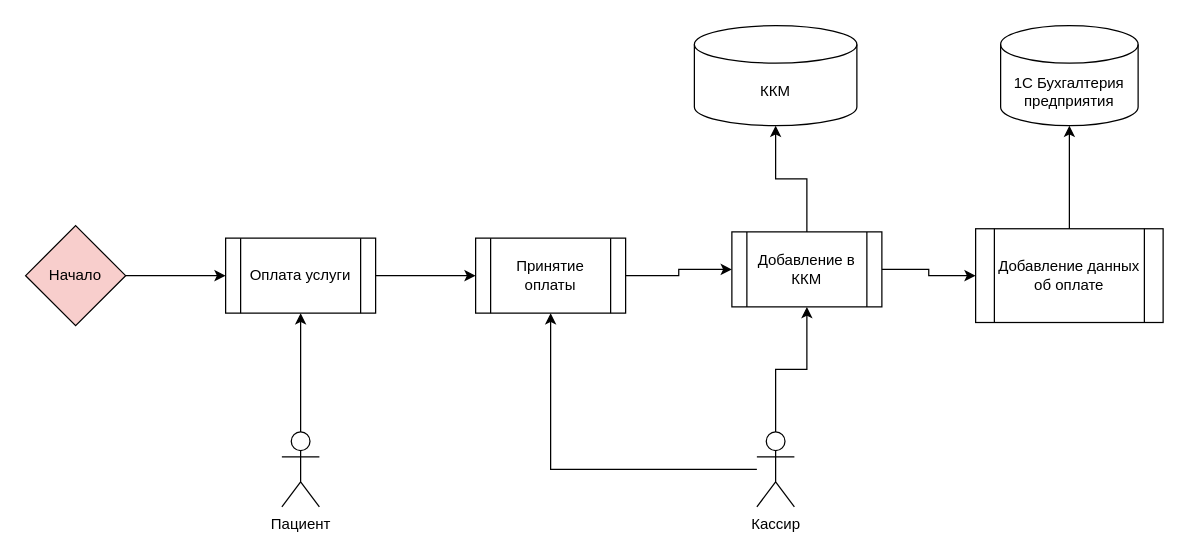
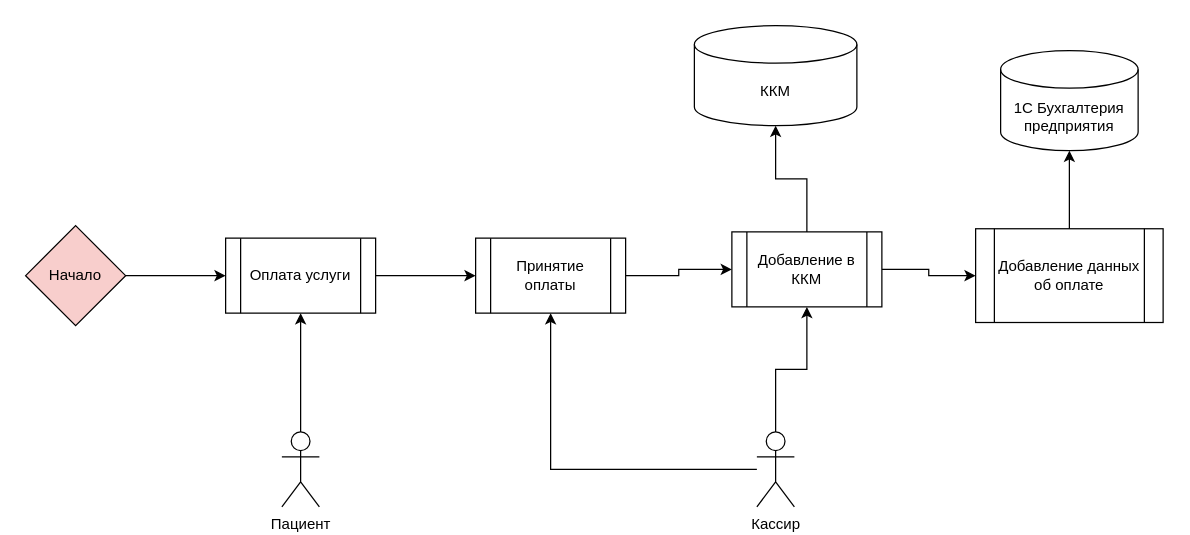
node "1C Бухгалтерия предприятия": moved (1069, 76) -> (1069, 101)
